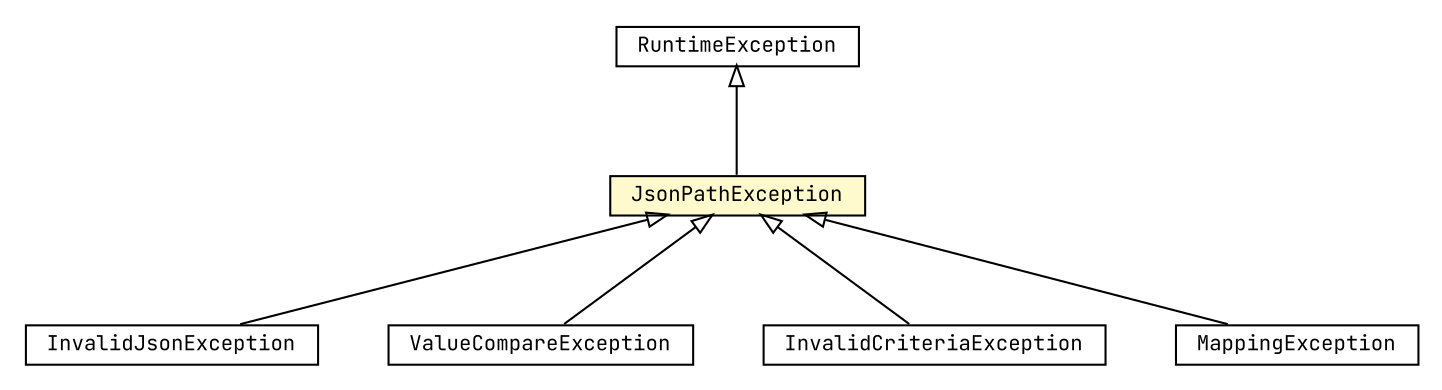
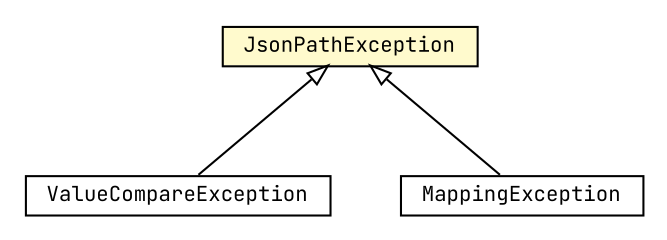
node "RuntimeException": removed
node "InvalidJsonException": removed
node "InvalidCriteriaException": removed
